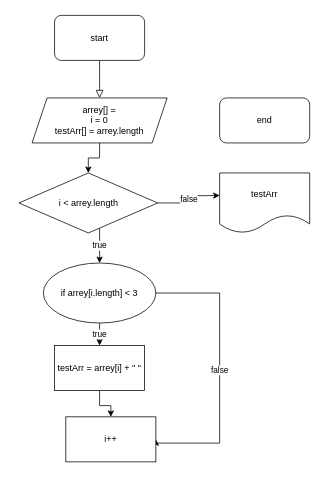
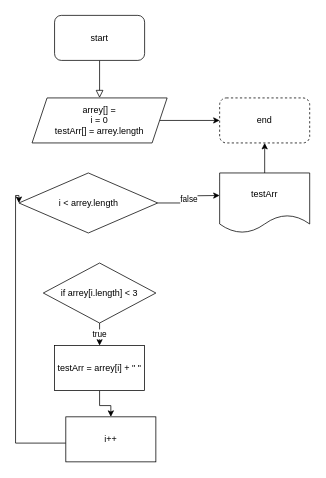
node "end": style solid -> dashed
edge "arrey[] = i = 0 testArr[] = arrey.length" -> "i < arrey.length": now "arrey[] = i = 0 testArr[] = arrey.length" -> "end"
edge "testArr" -> "end": added
edge "i < arrey.length" -> "if arrey[i.length] < 3": removed, label "true"
node "if arrey[i.length] < 3": shape ellipse -> diamond
edge "i++" -> "i < arrey.length": added
edge "if arrey[i.length] < 3" -> "i++": removed, label "false"
